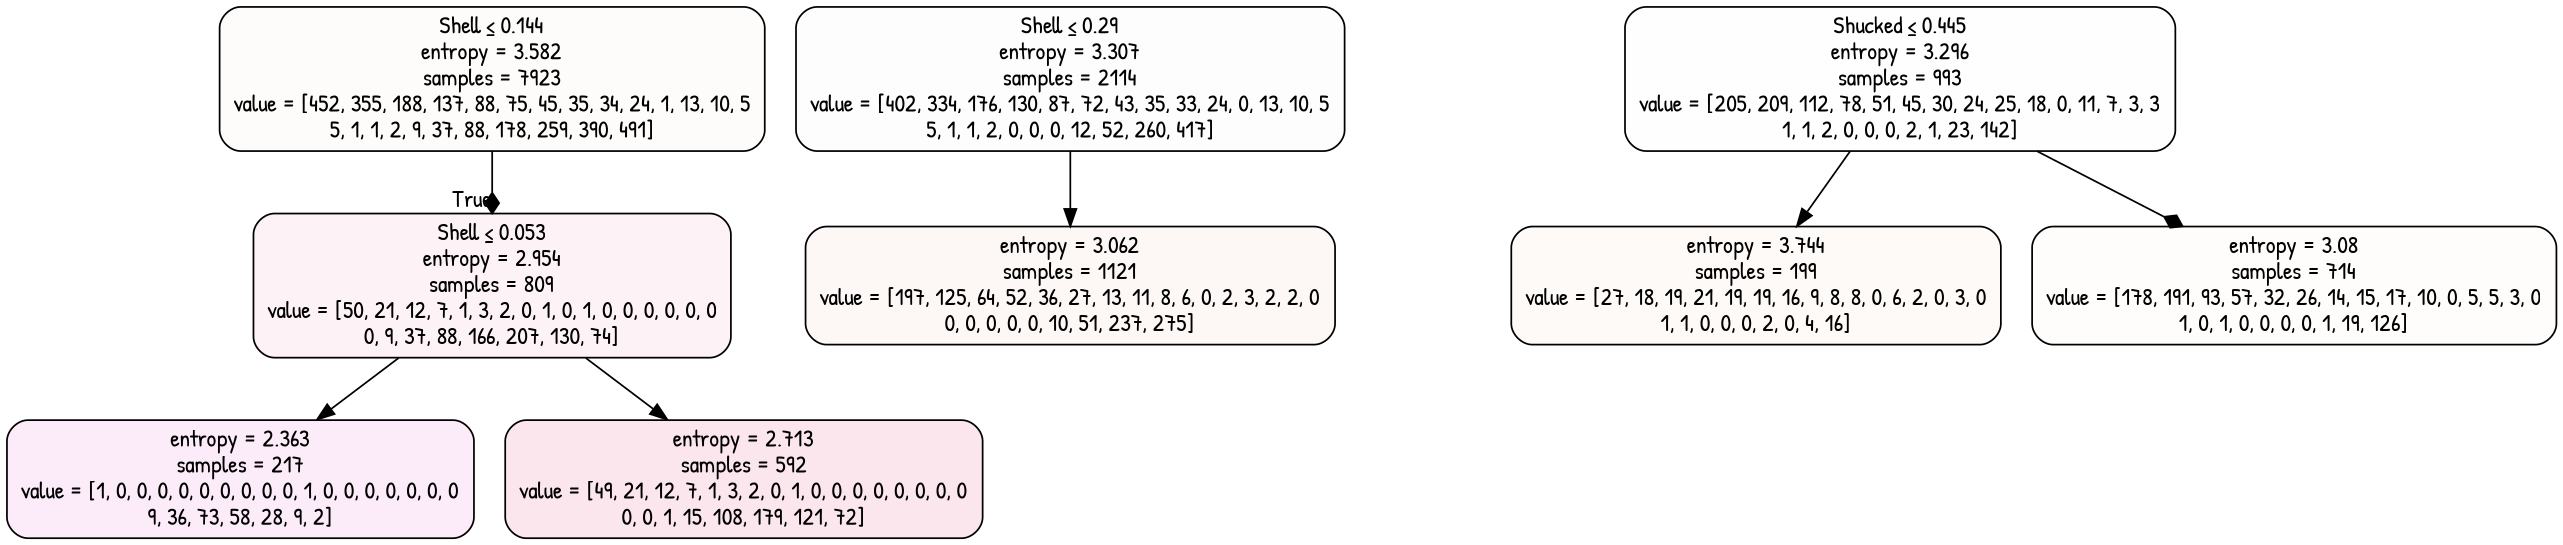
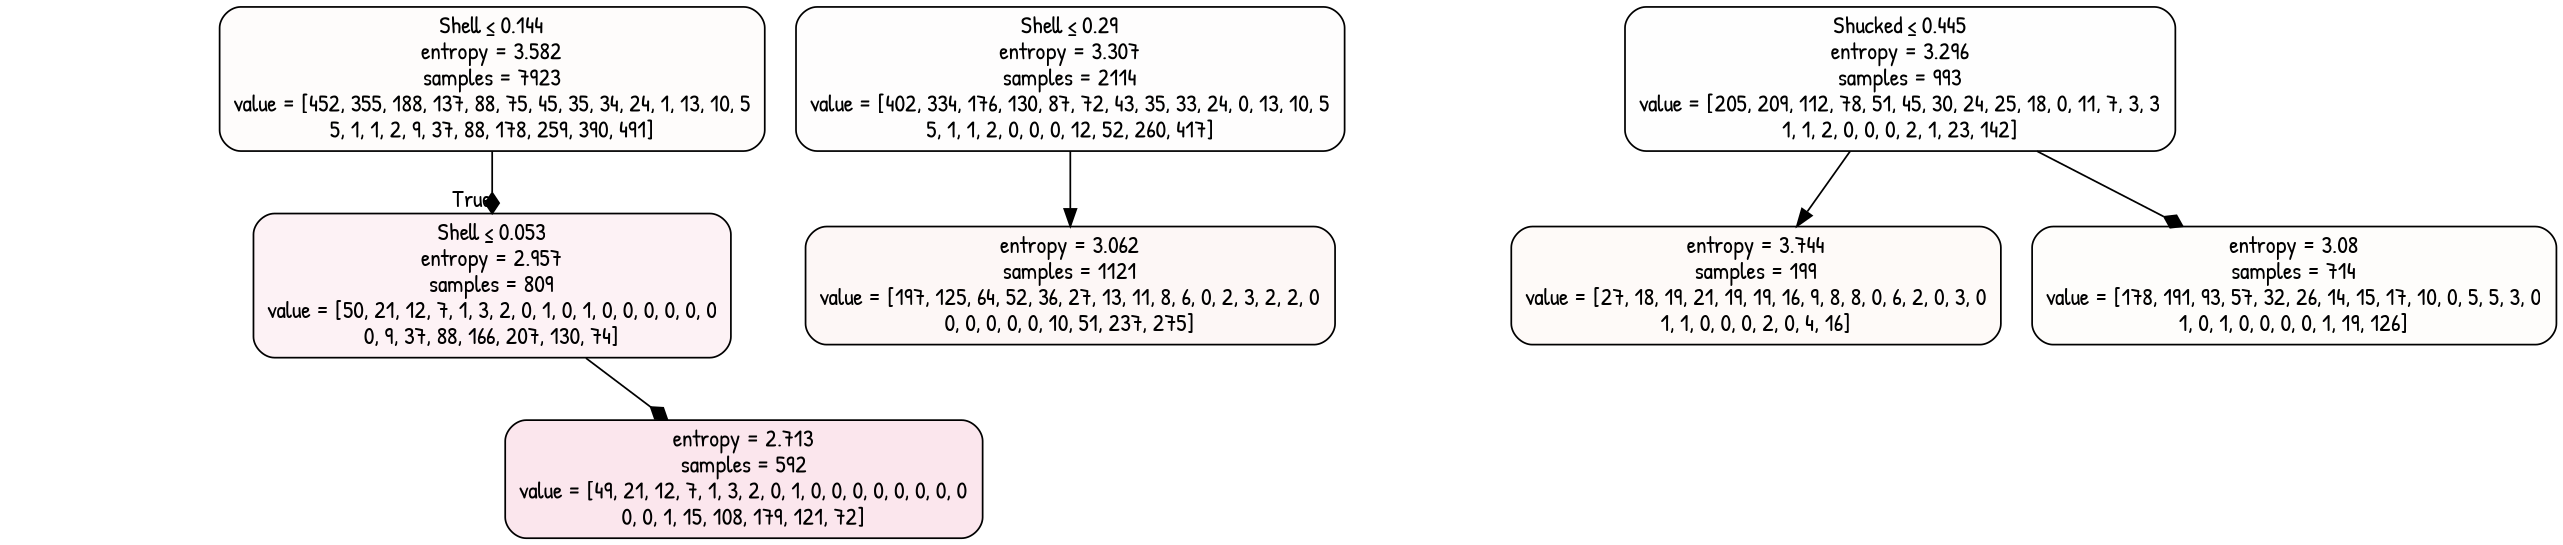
node "Shell ≤ 0.053": text "entropy = 2.954" -> "entropy = 2.957"
edge "Shell ≤ 0.053" -> "entropy = 2.713": arrowhead normal -> diamond
node "entropy = 2.363": removed
